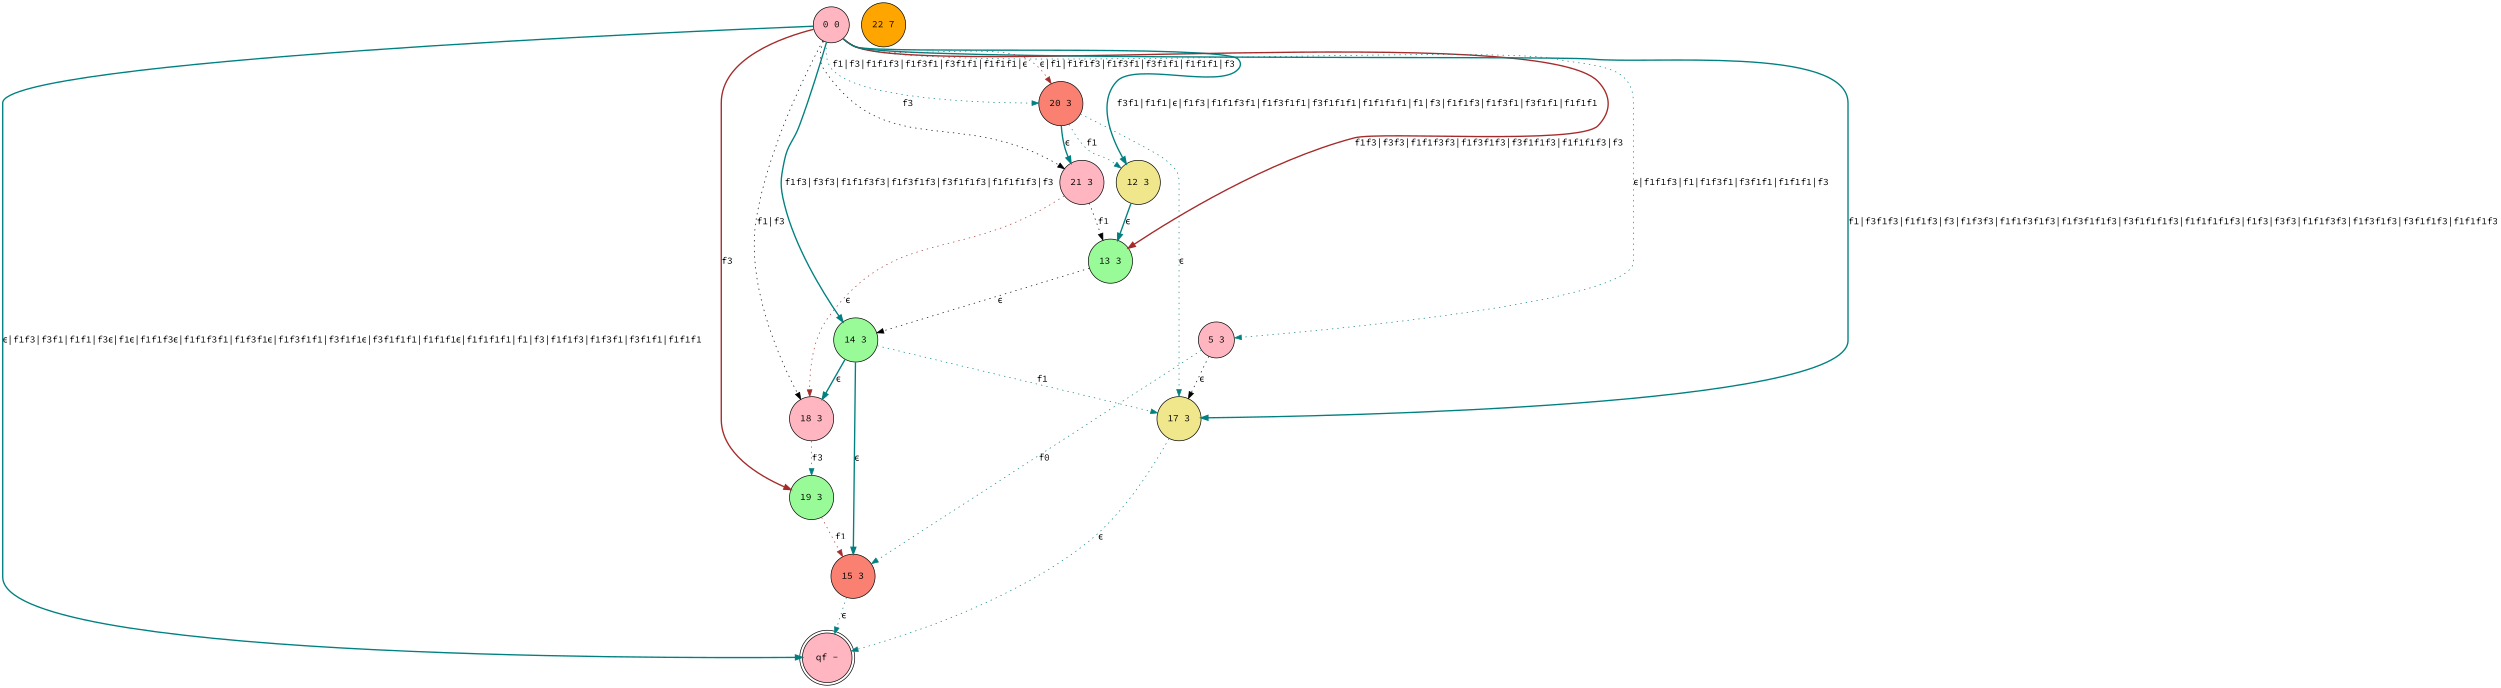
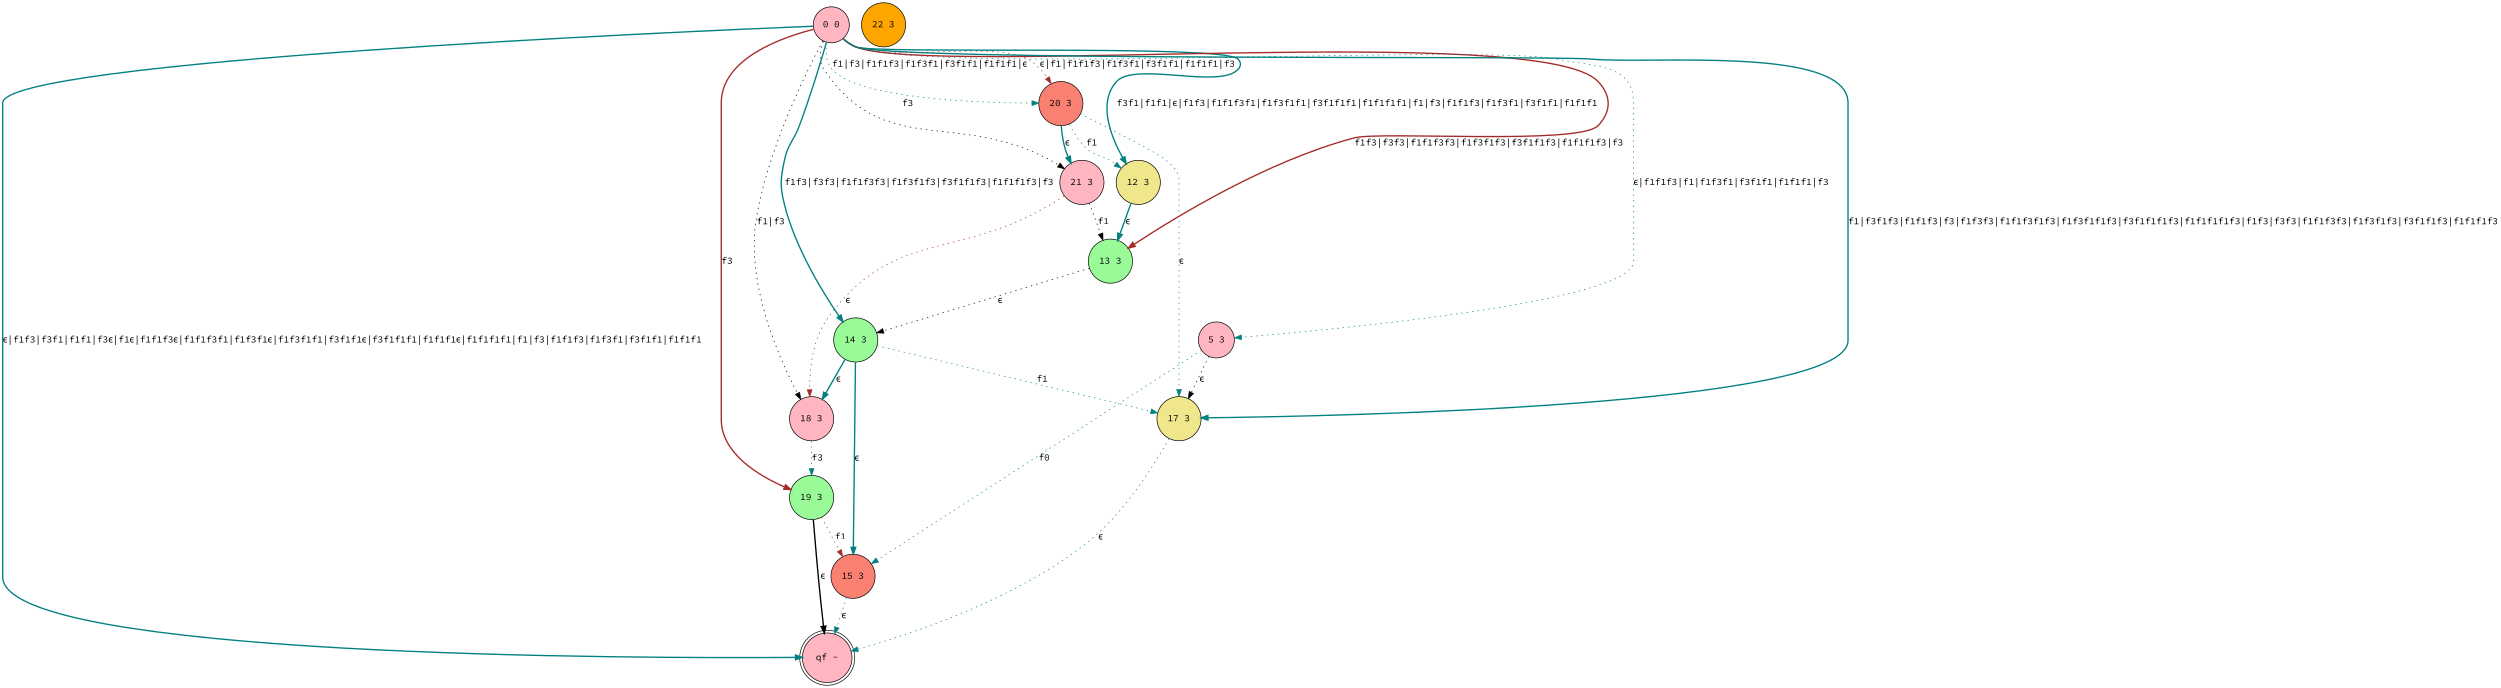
node "22 7": label "22 7" -> "22 3"
edge "19 3" -> "qf -": added, label "ϵ"
